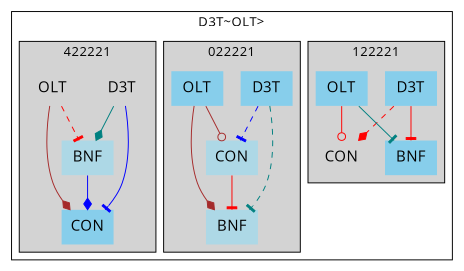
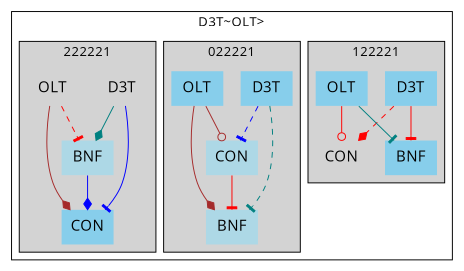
cluster "422221": label "422221" -> "222221"
